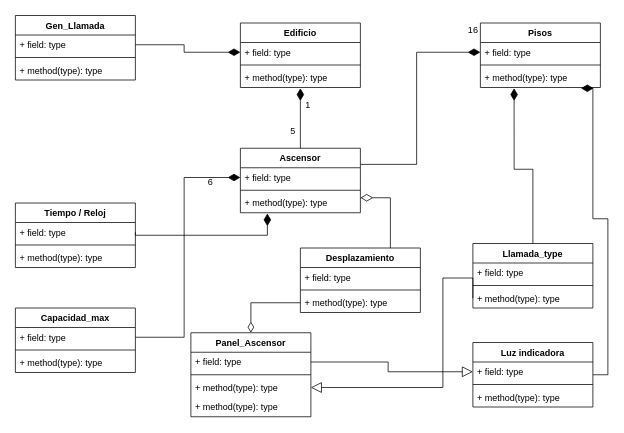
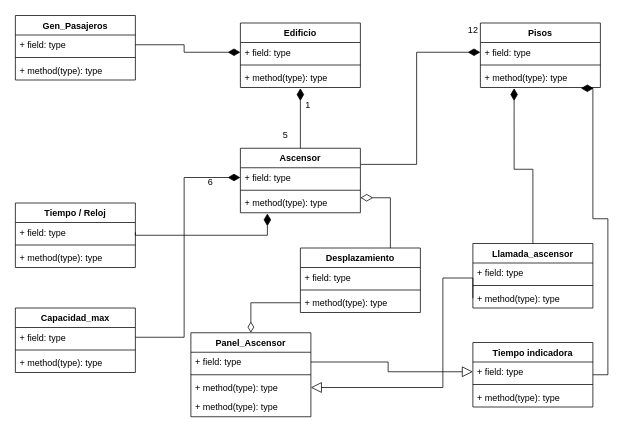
node "Gen_Llamada": label "Gen_Llamada" -> "Gen_Pasajeros"
node "16": label "16" -> "12"
node "5": moved (293, 132) -> (285, 135)
node "Llamada_type": label "Llamada_type" -> "Llamada_ascensor"
node "Luz indicadora": label "Luz indicadora" -> "Tiempo indicadora"
